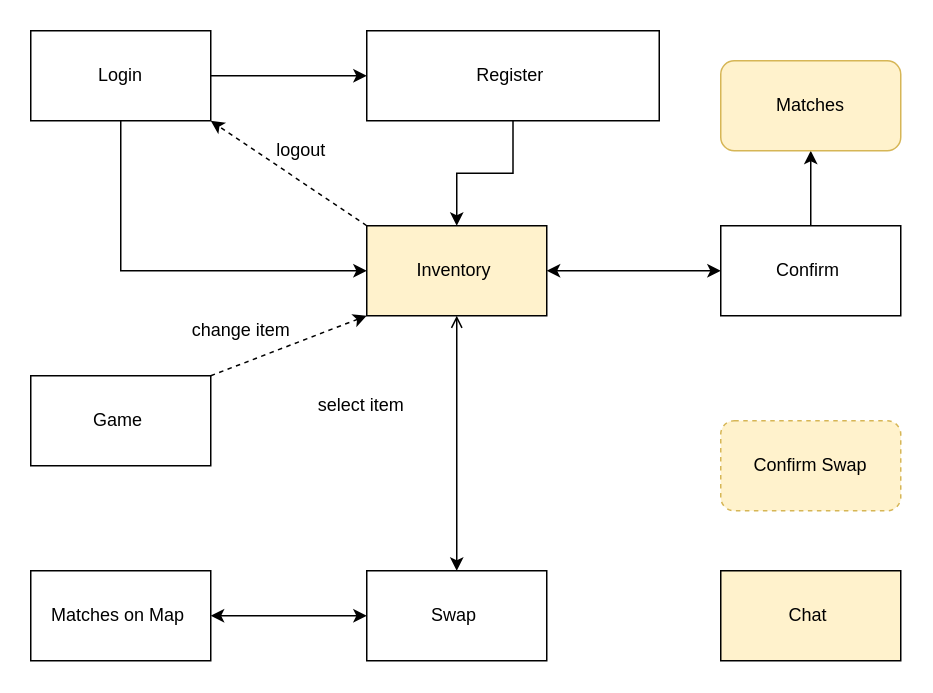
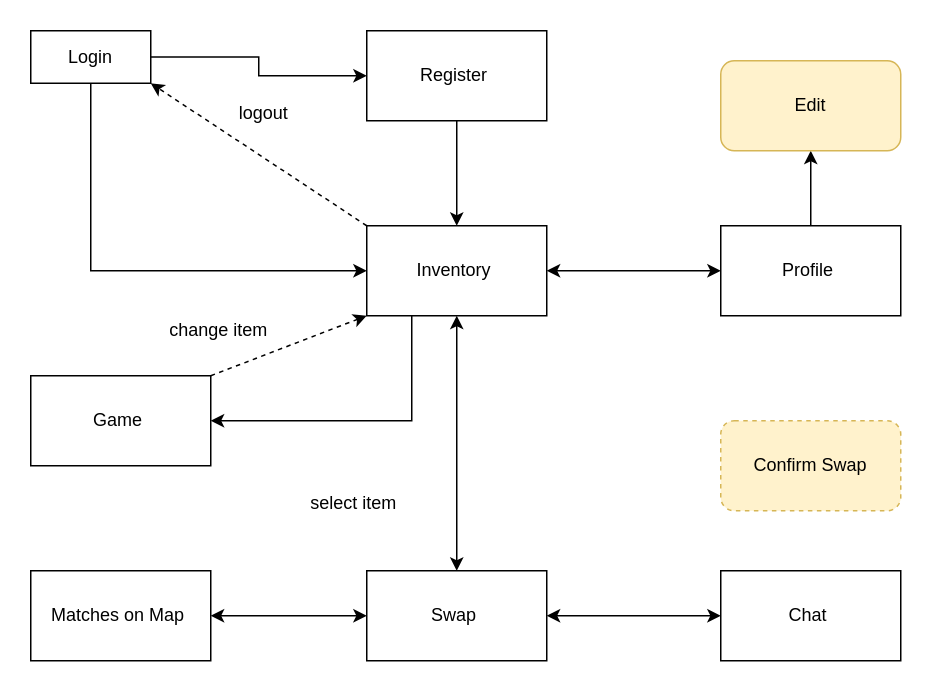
node "Login": size 180x90 -> 120x53
node "Register": size 293x90 -> 180x90
node "Matches": label "Matches" -> "Edit"
node "logout": moved (301, 151) -> (263, 113)
node "Inventory": fillcolor #fff2cc -> #ffffff
node "Confirm": label "Confirm" -> "Profile"
edge "Inventory" -- "Swap": arrowhead open -> classic
node "change item": moved (241, 331) -> (218, 331)
node "select item": moved (361, 406) -> (353, 503)
edge "Inventory" -> "Game": added
edge "Swap" -- "Chat": added
node "Chat": fillcolor #fff2cc -> #ffffff
